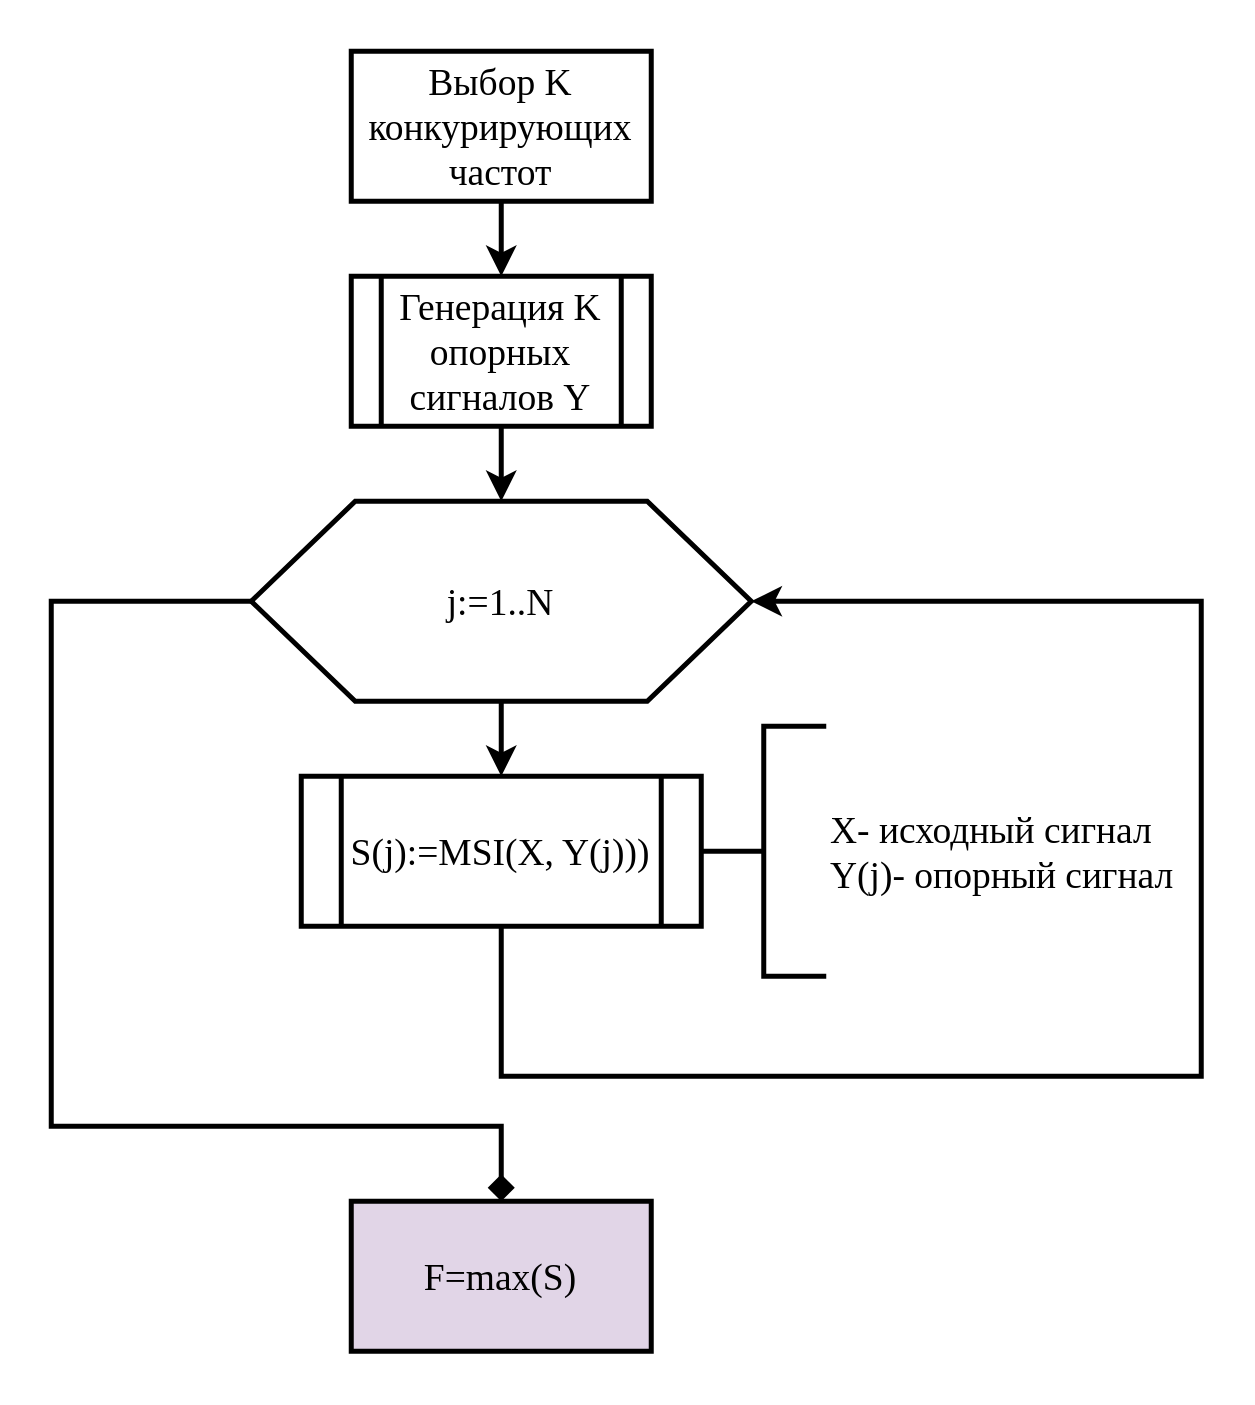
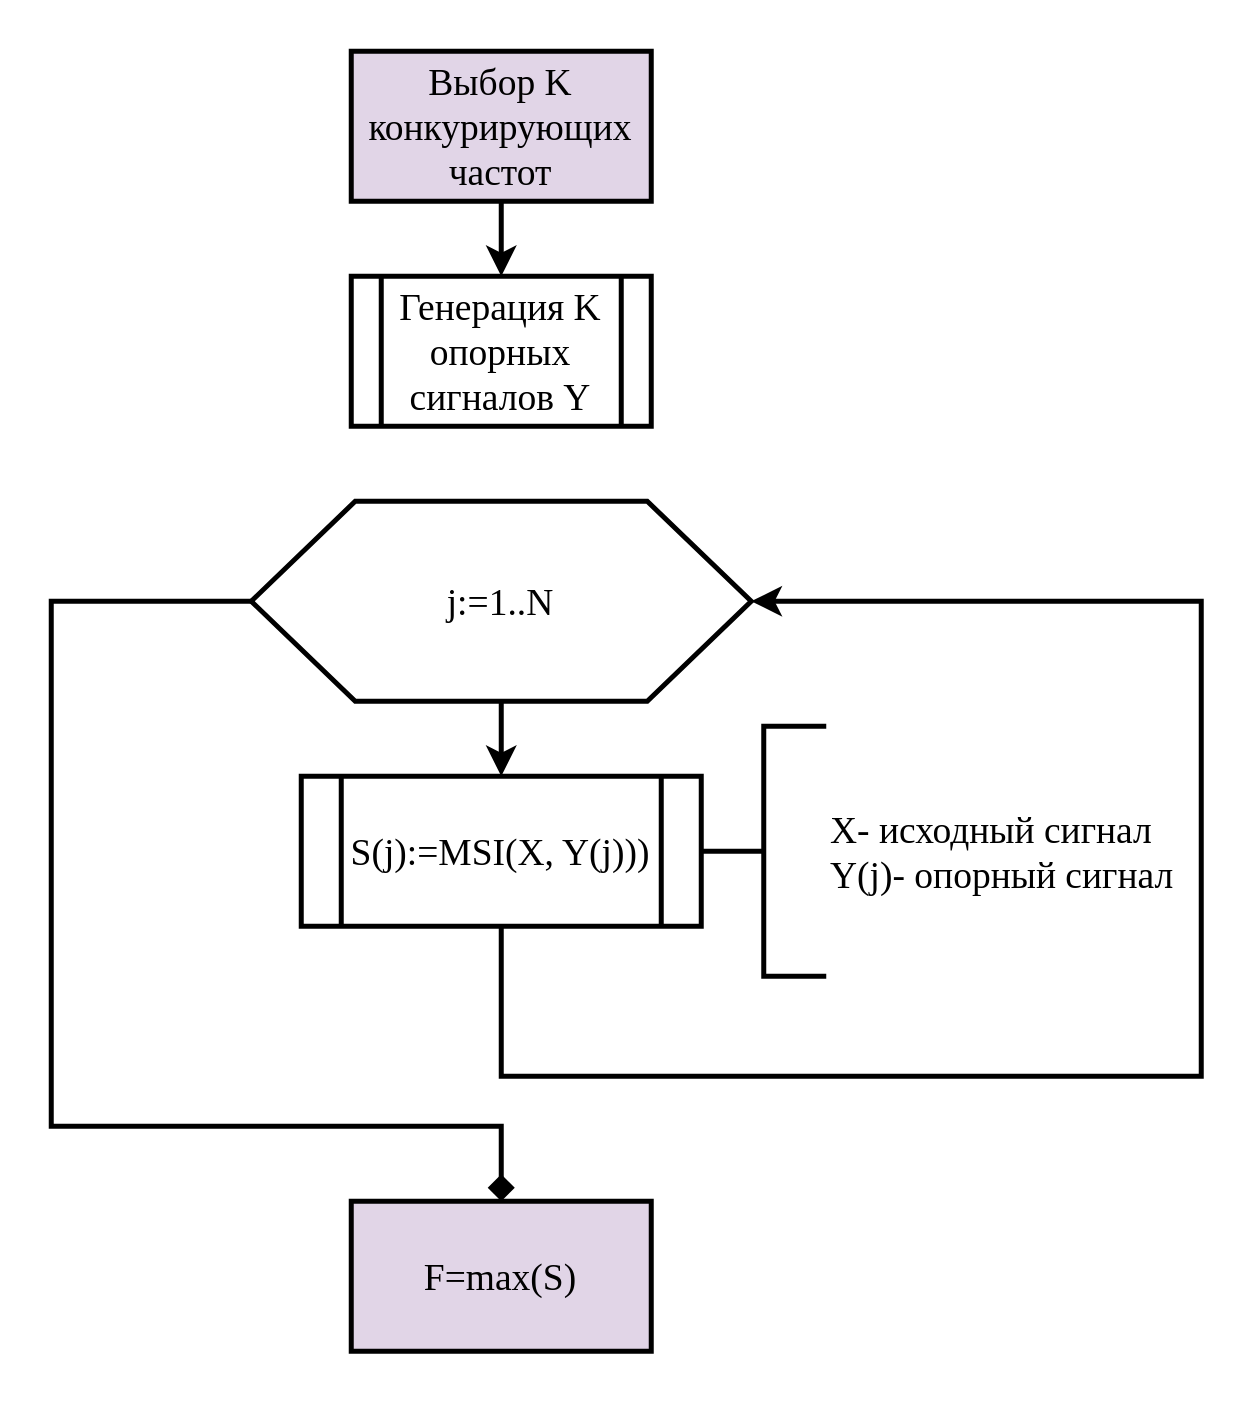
node "Выбор K конкурирующих частот": fillcolor #ffffff -> #e1d5e7
edge "Генерация K опорных сигналов Y" -> "j:=1..N": removed
